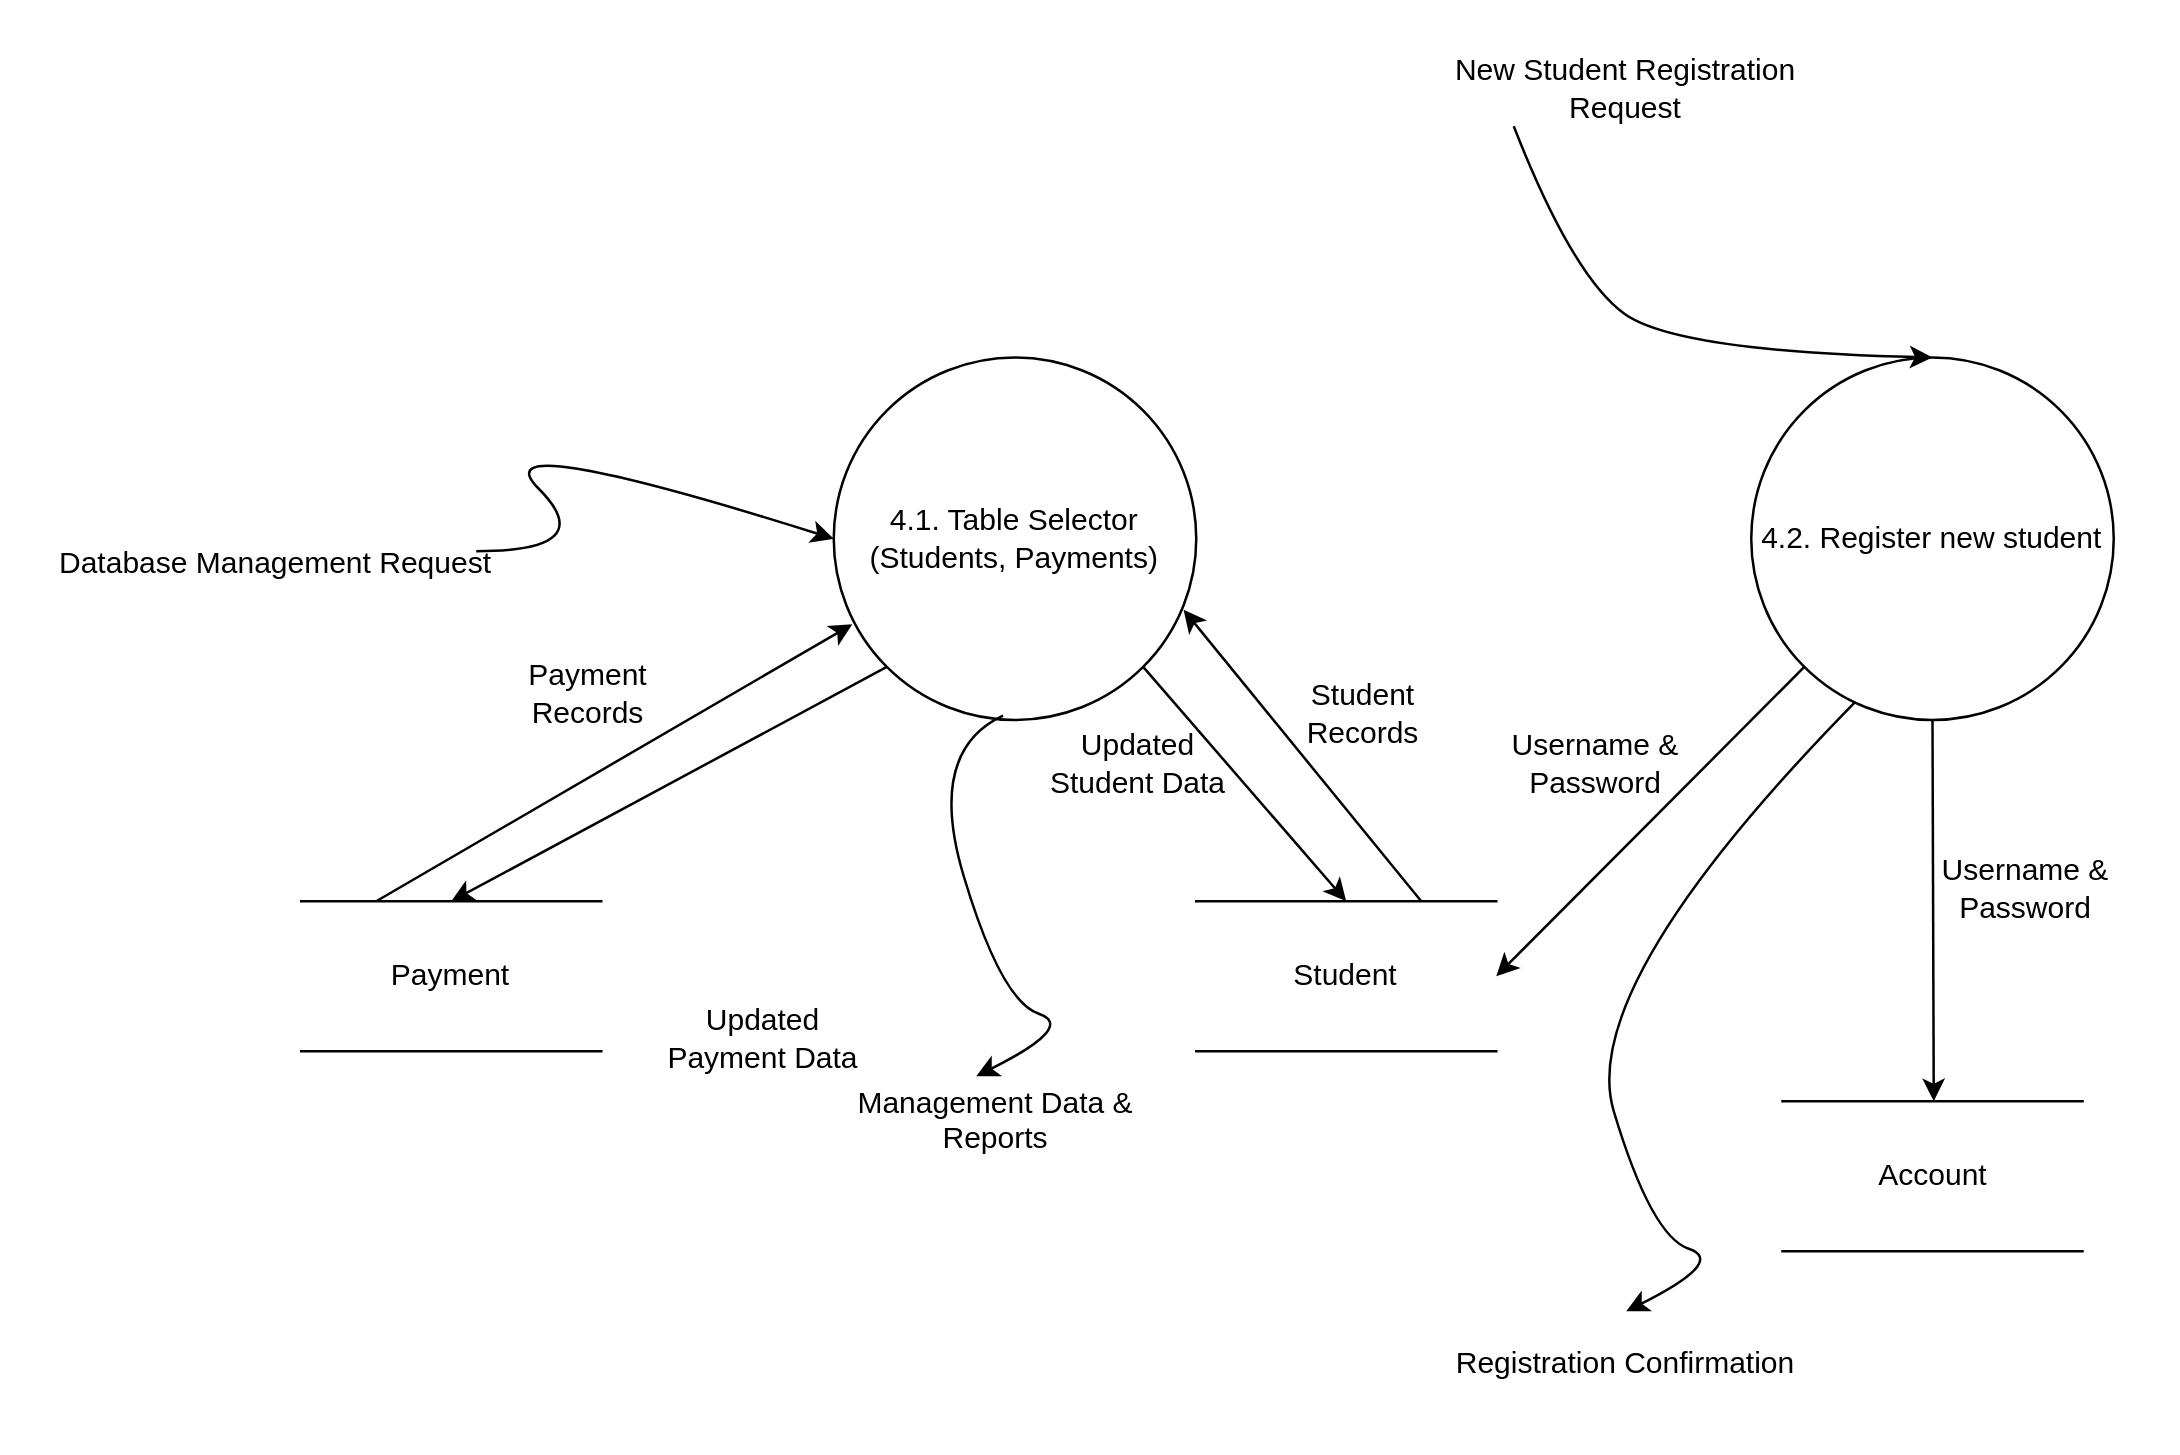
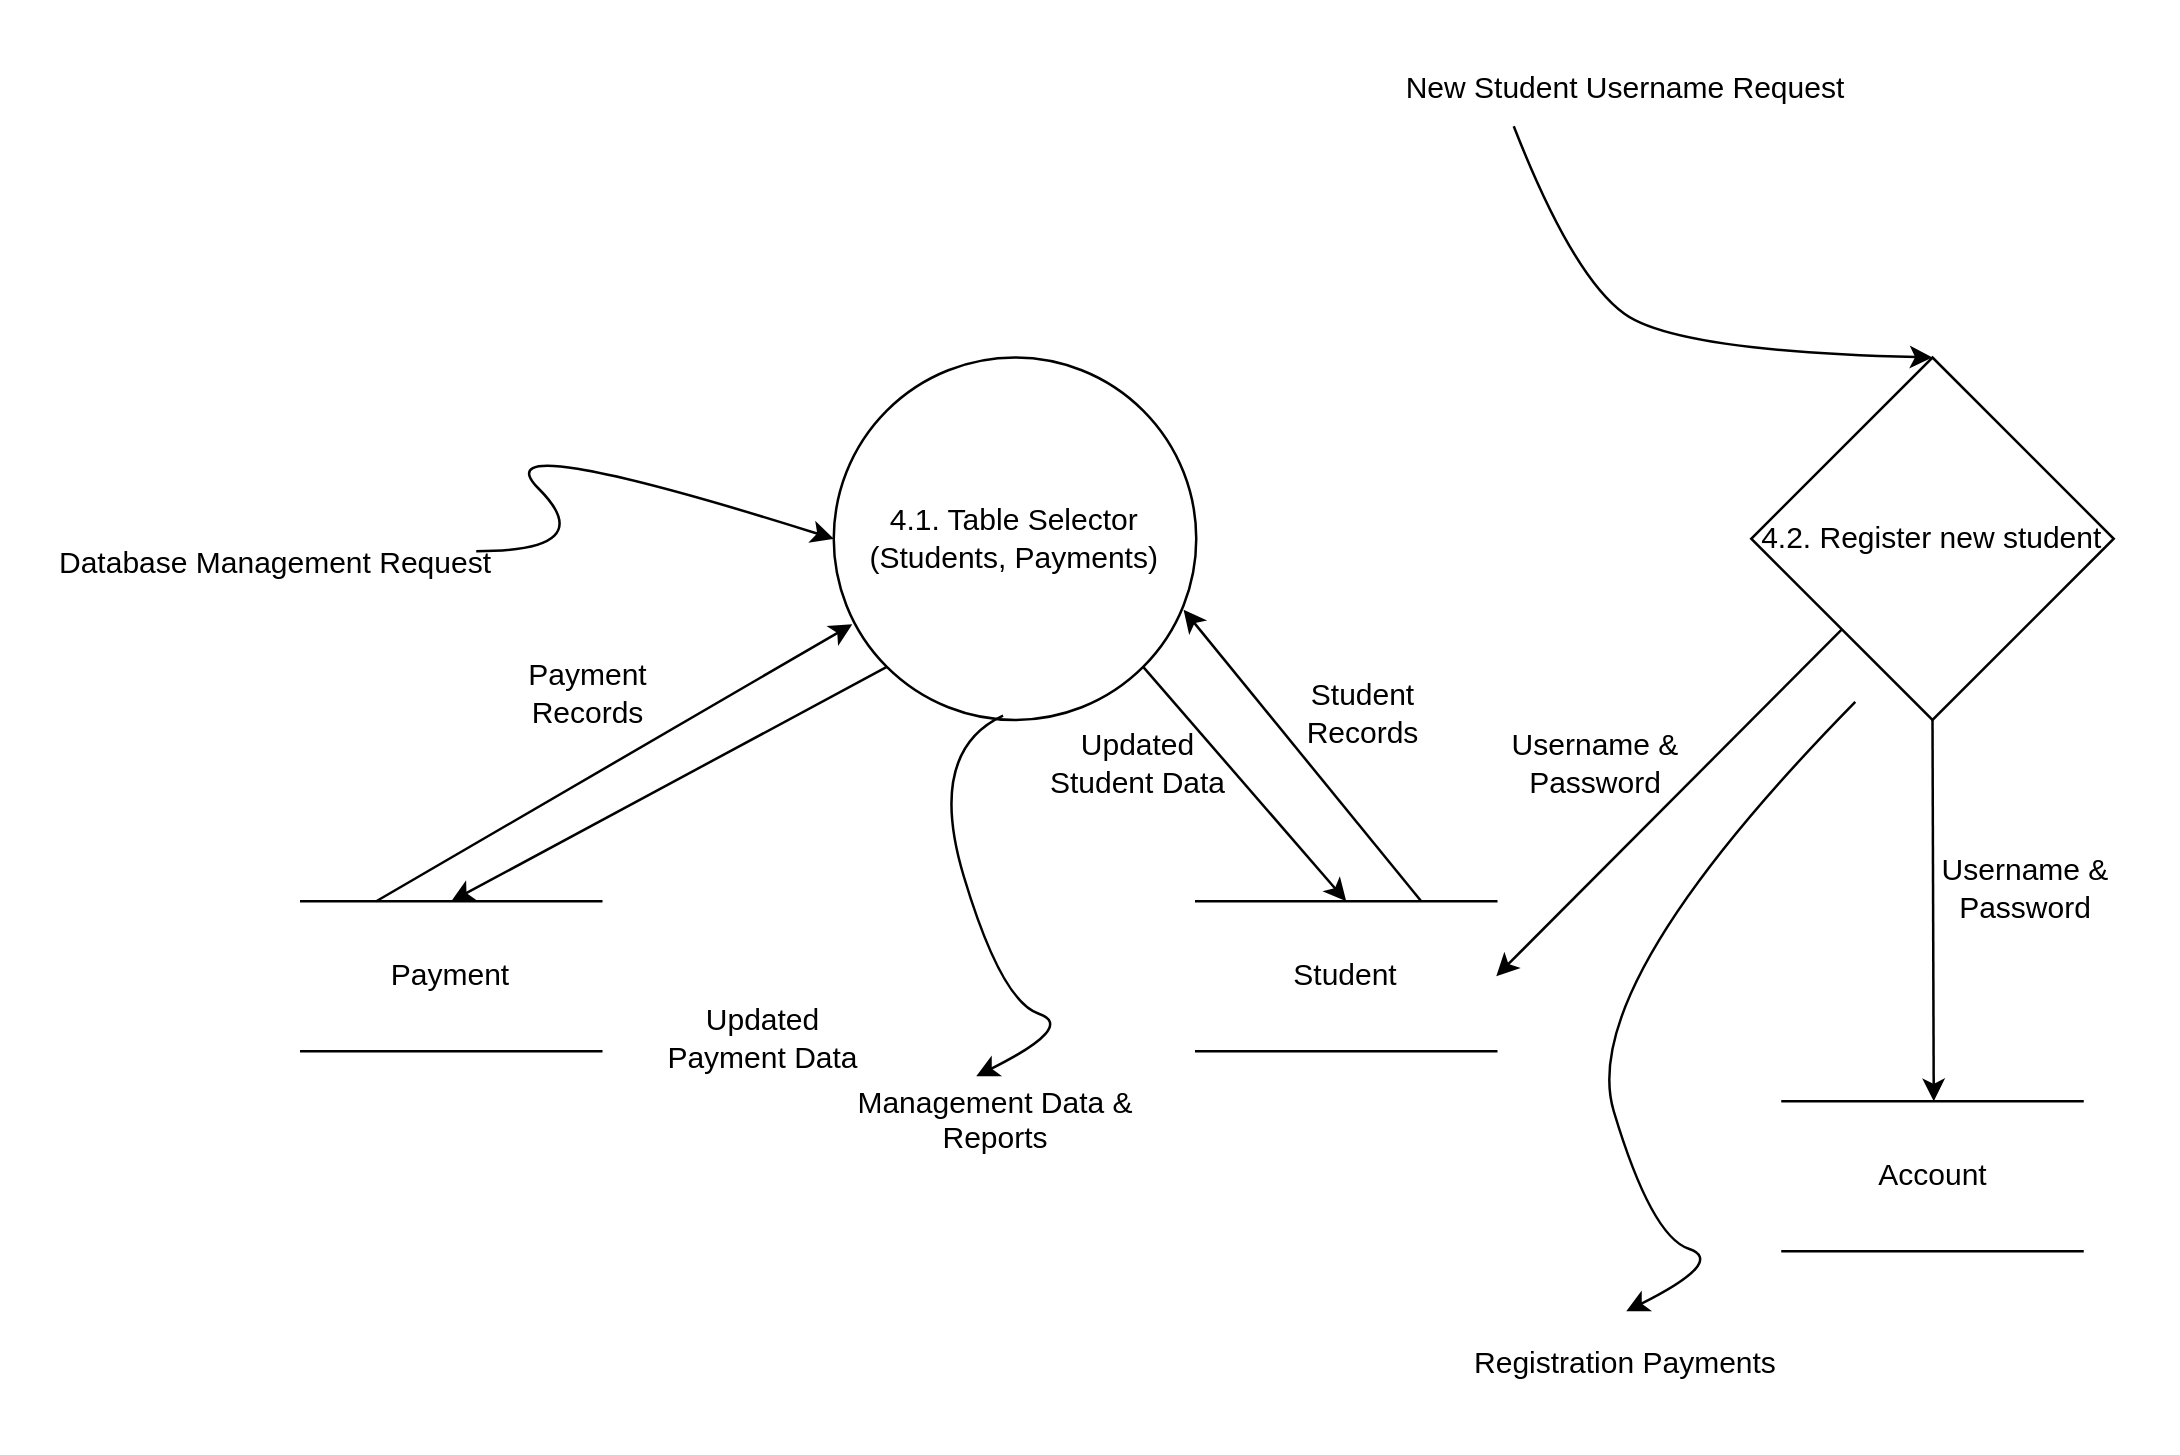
node "New Student Registration Request": label "New Student Registration Request" -> "New Student Username Request"
node "4.2. Register new student": shape ellipse -> diamond
node "Registration Confirmation": label "Registration Confirmation" -> "Registration Payments"
